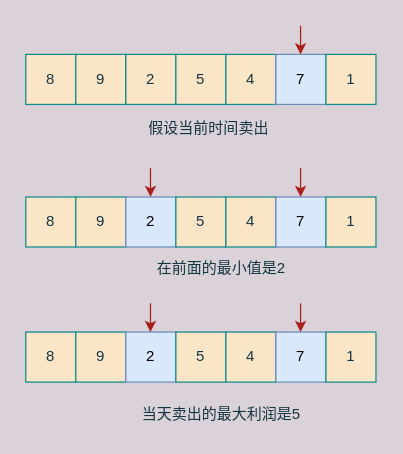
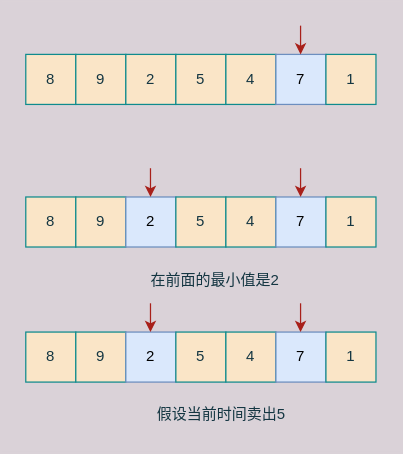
node "假设当前时间卖出": removed
node "在前面的最小值是2": moved (221, 268) -> (215, 281)
node "当天卖出的最大利润是5": label "当天卖出的最大利润是5" -> "假设当前时间卖出5"
